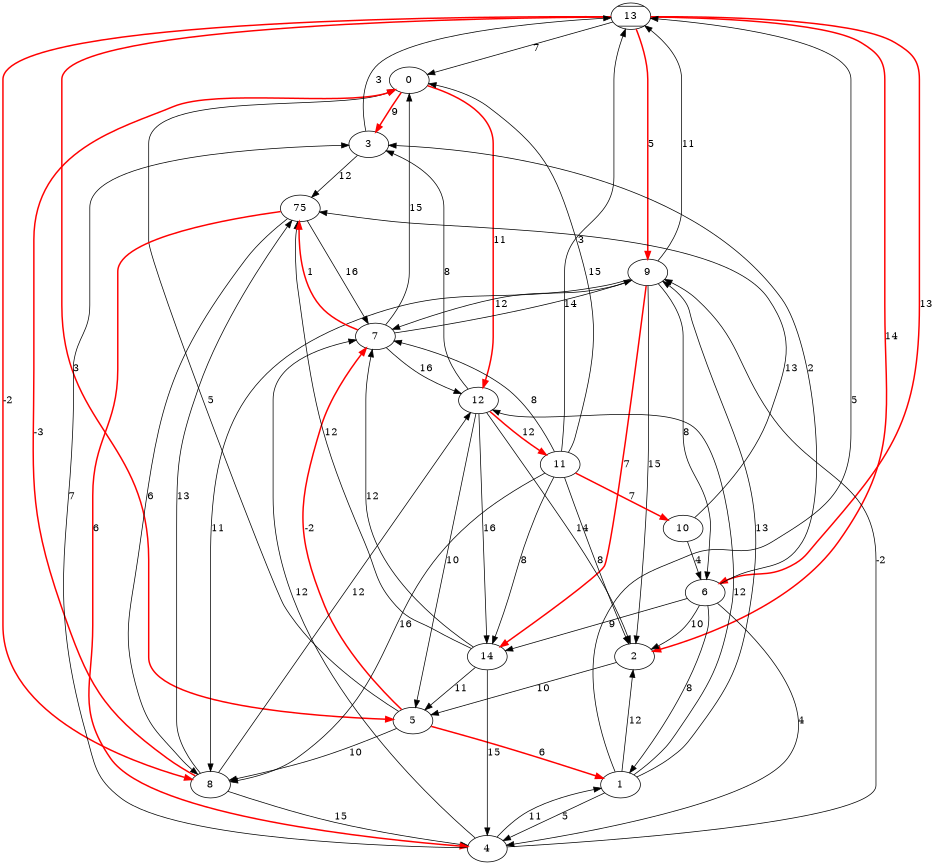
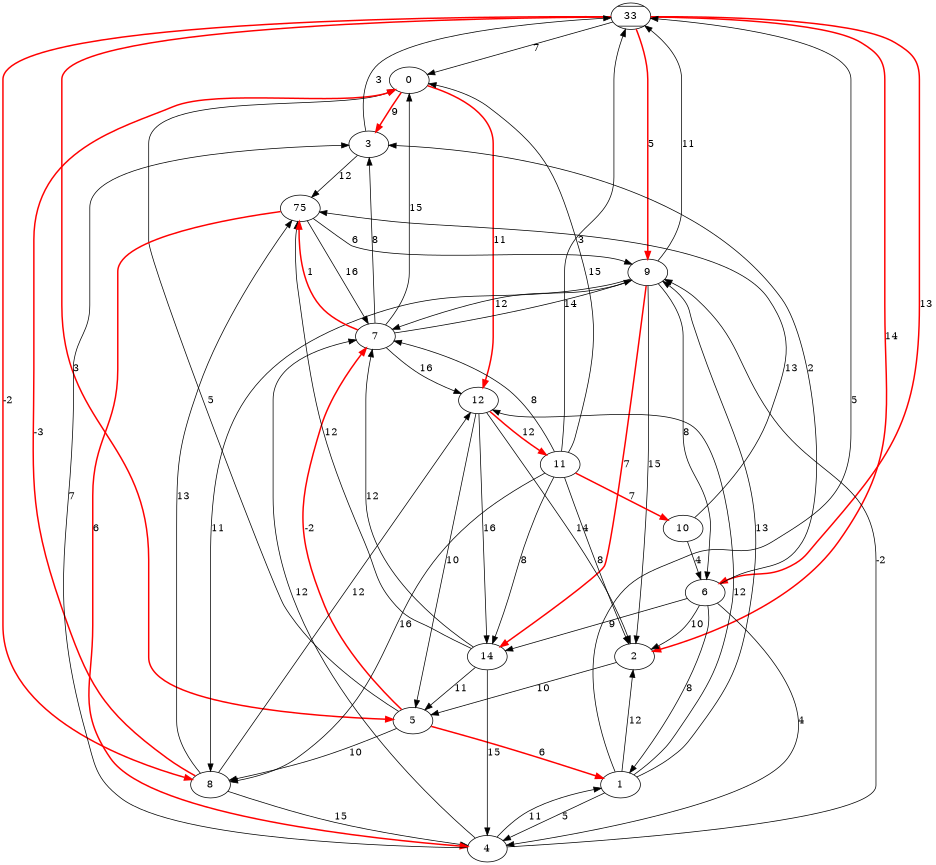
node "13": label "13" -> "33"
edge "12" -> "3": now "7" -> "3"
edge "75" -> "8": now "75" -> "9"
